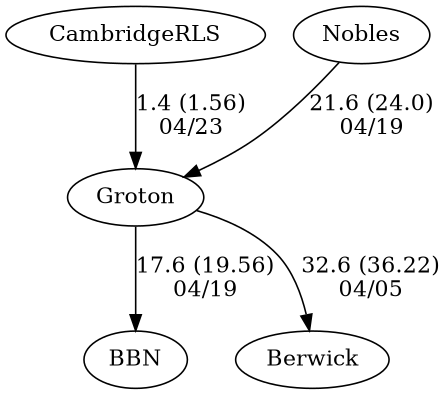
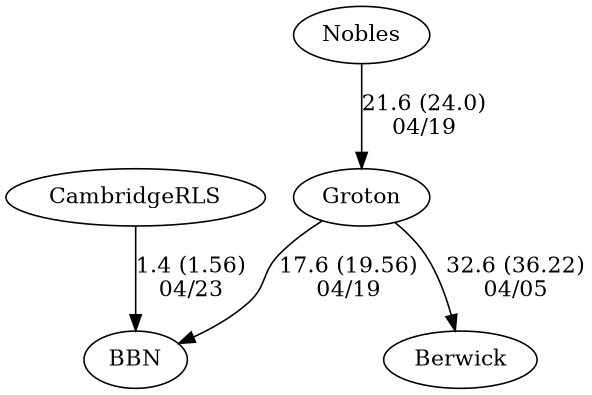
edge "CambridgeRLS" -> "Groton": now "CambridgeRLS" -> "BBN"
